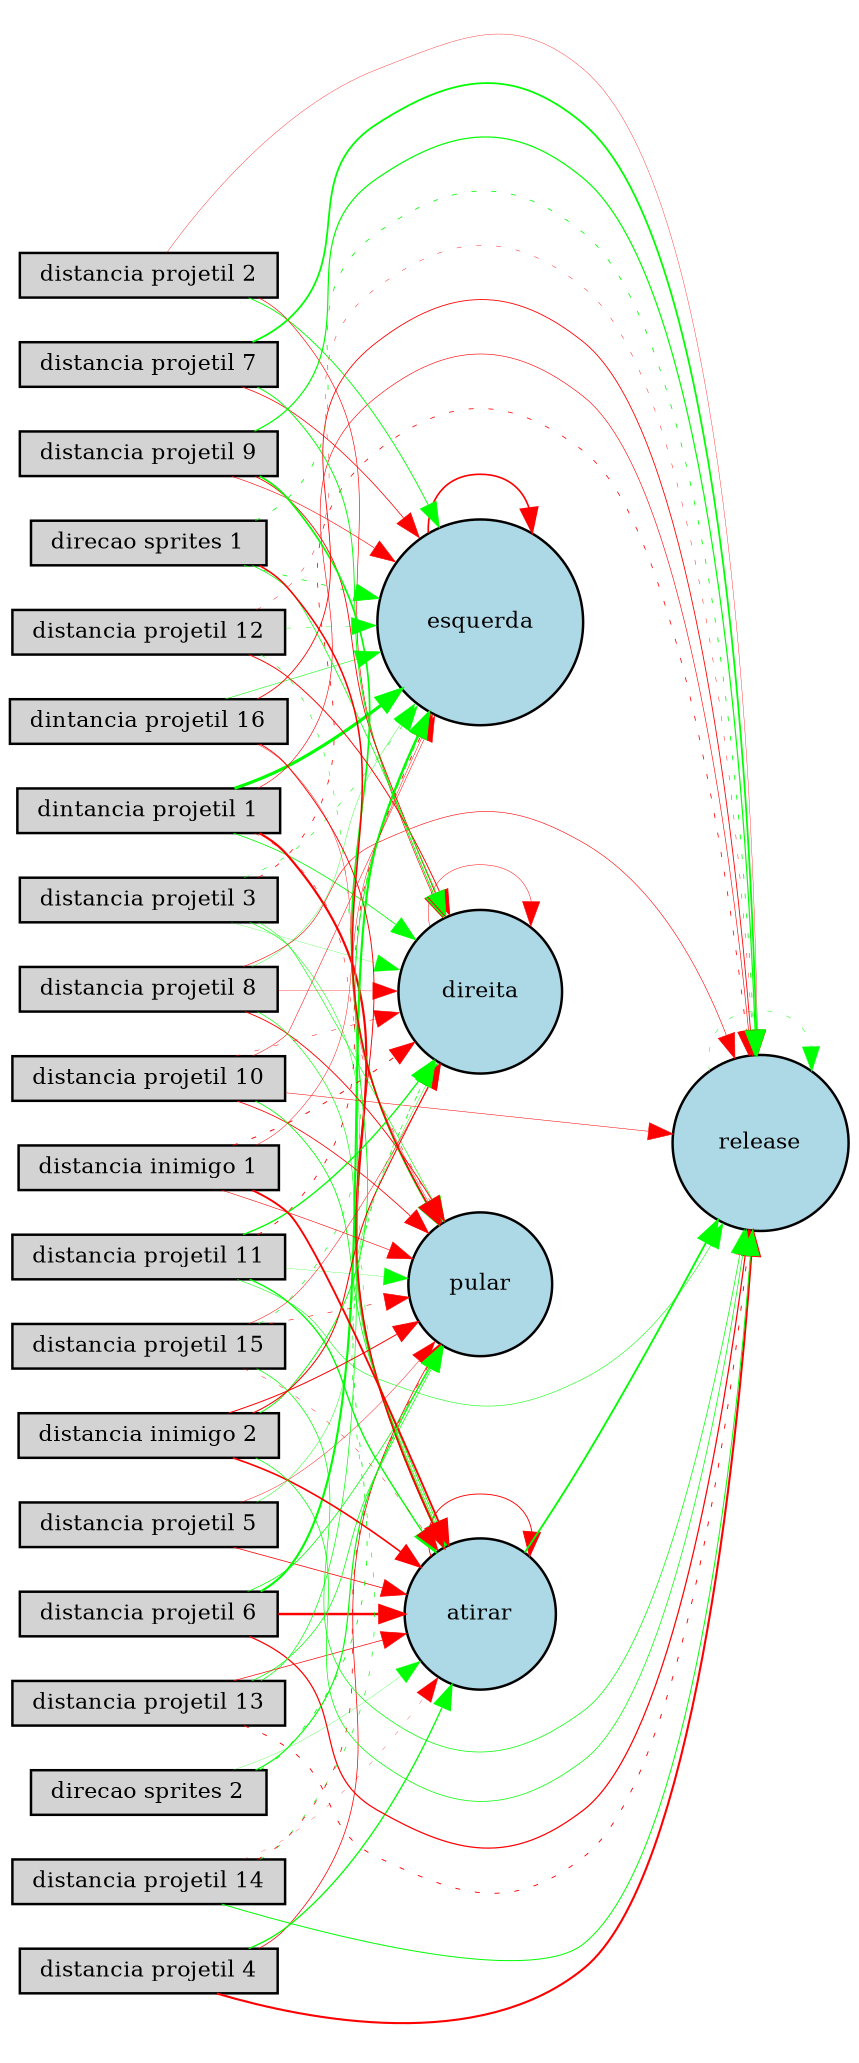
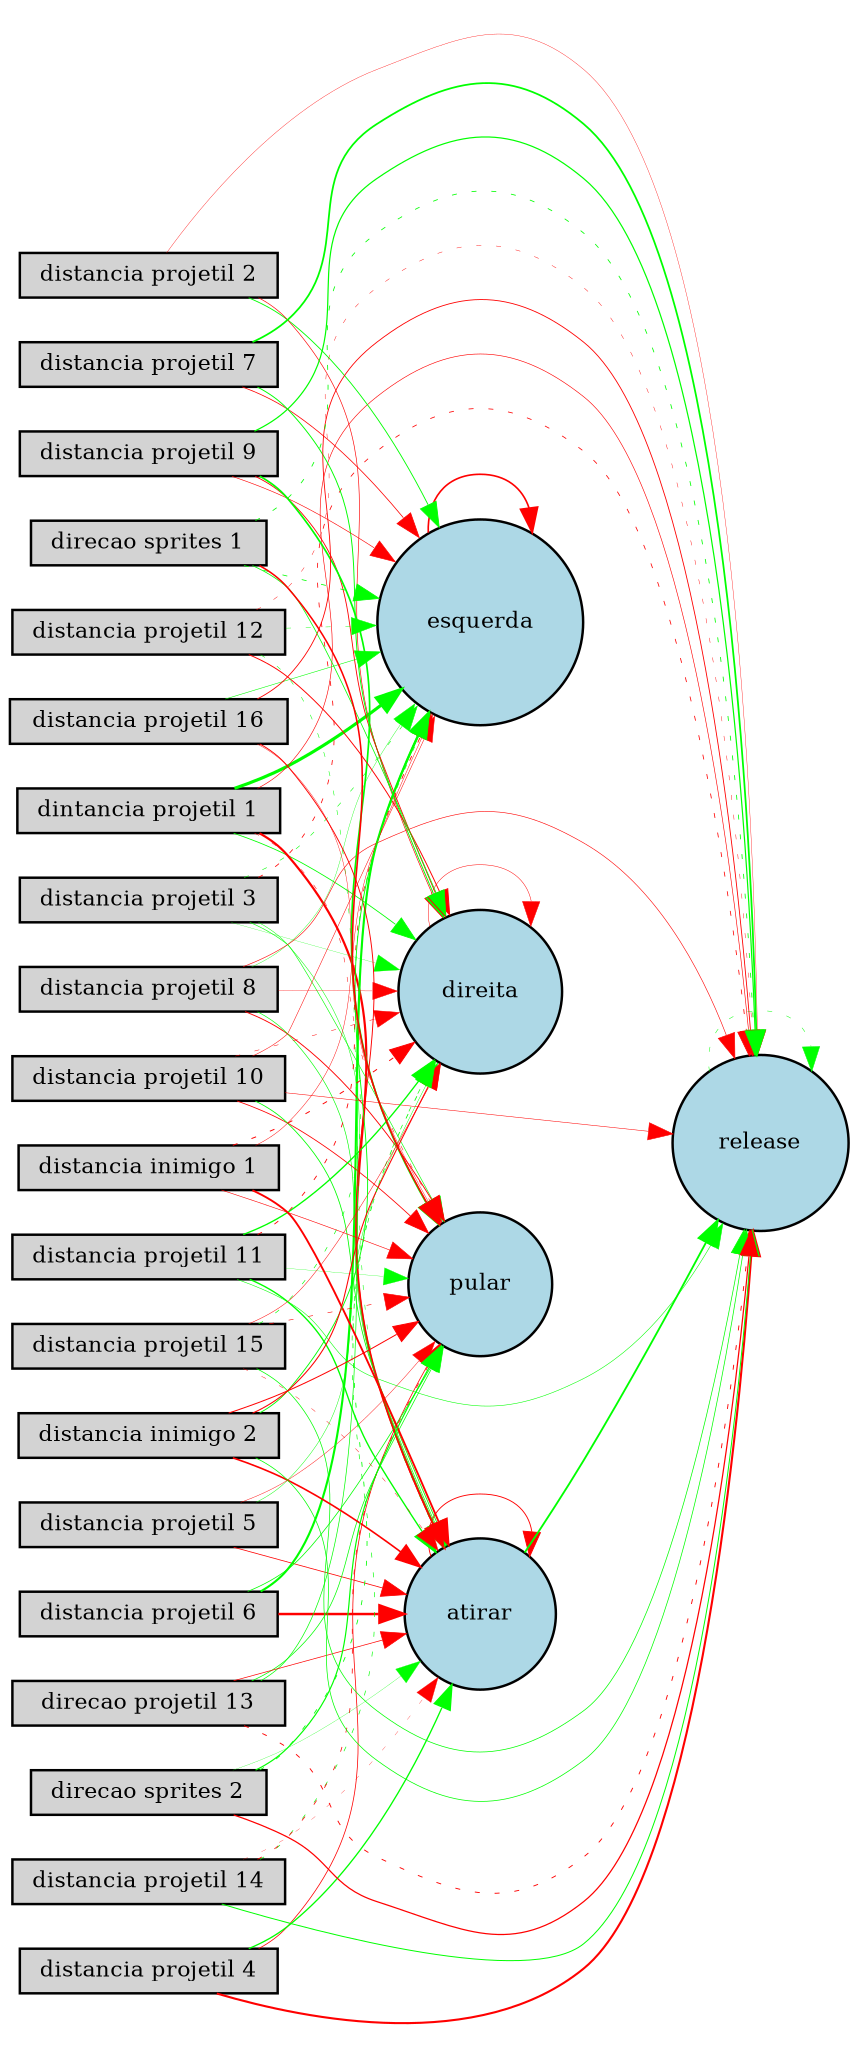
node "dintancia projetil 16": label "dintancia projetil 16" -> "distancia projetil 16"
node "distancia projetil 13": label "distancia projetil 13" -> "direcao projetil 13"
edge "distancia projetil 6" -> "release": now "direcao sprites 2" -> "release"
